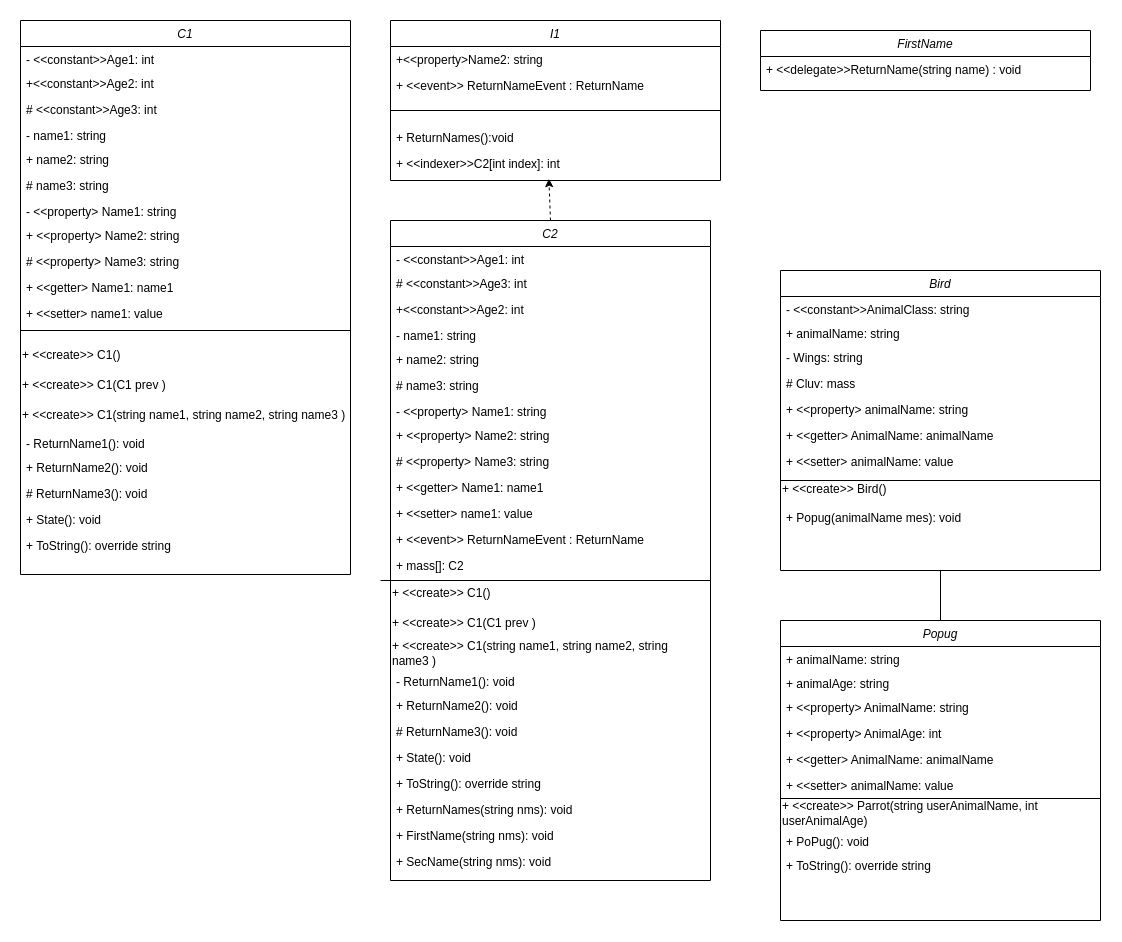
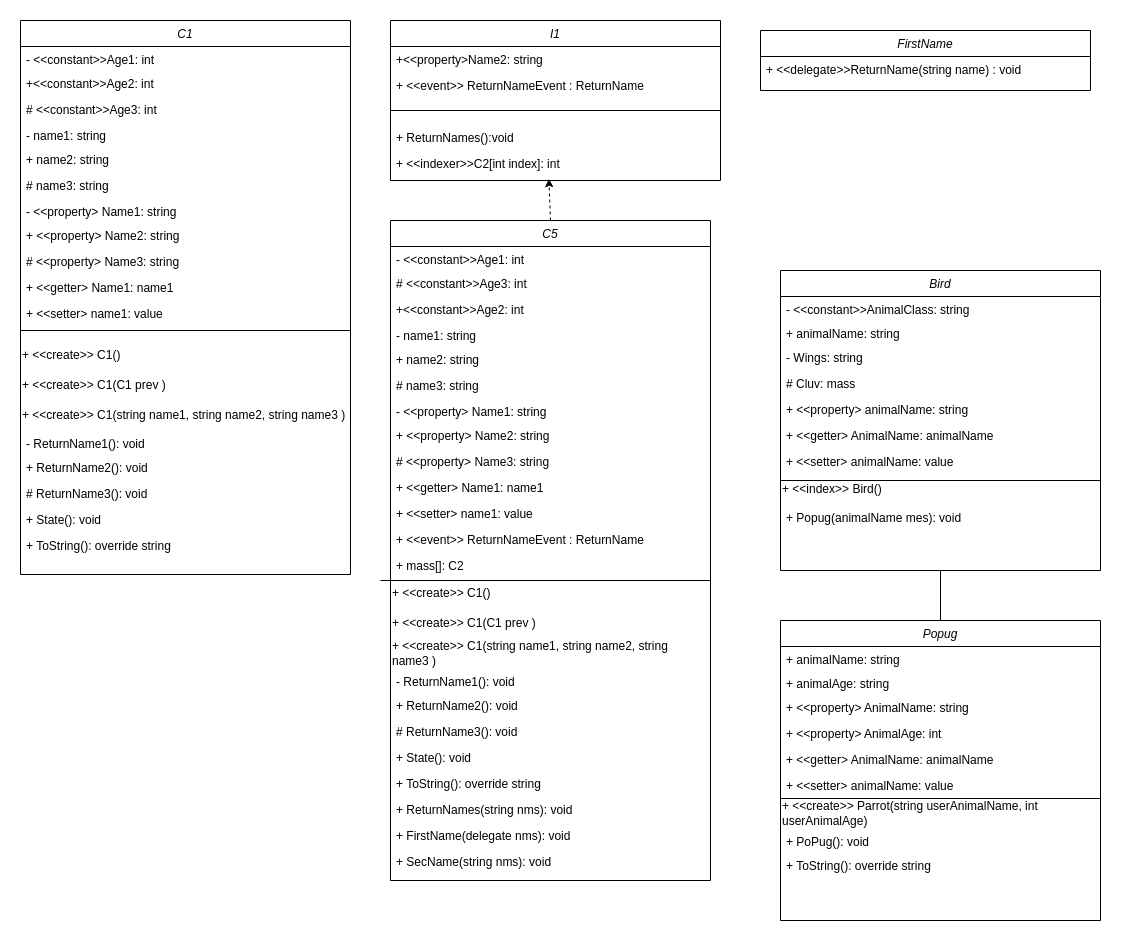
node "С2": label "С2" -> "С5"
node "+ <<create>> Bird()": label "+ <<create>> Bird()" -> "+ <<index>> Bird()"
node "+ FirstName(string nms): void": label "+ FirstName(string nms): void" -> "+ FirstName(delegate nms): void"
